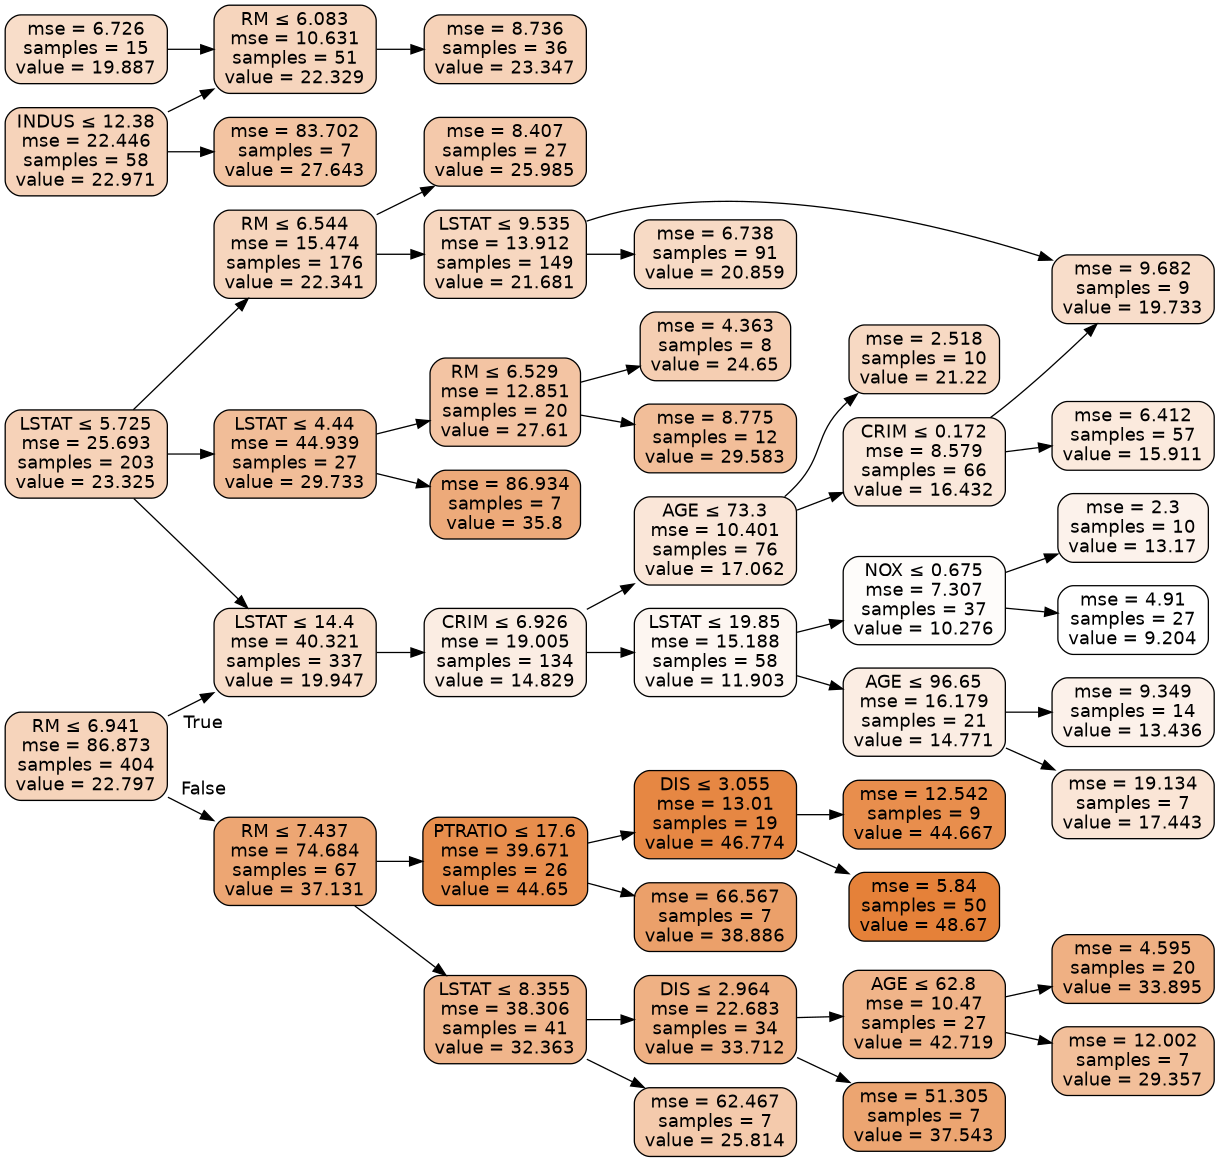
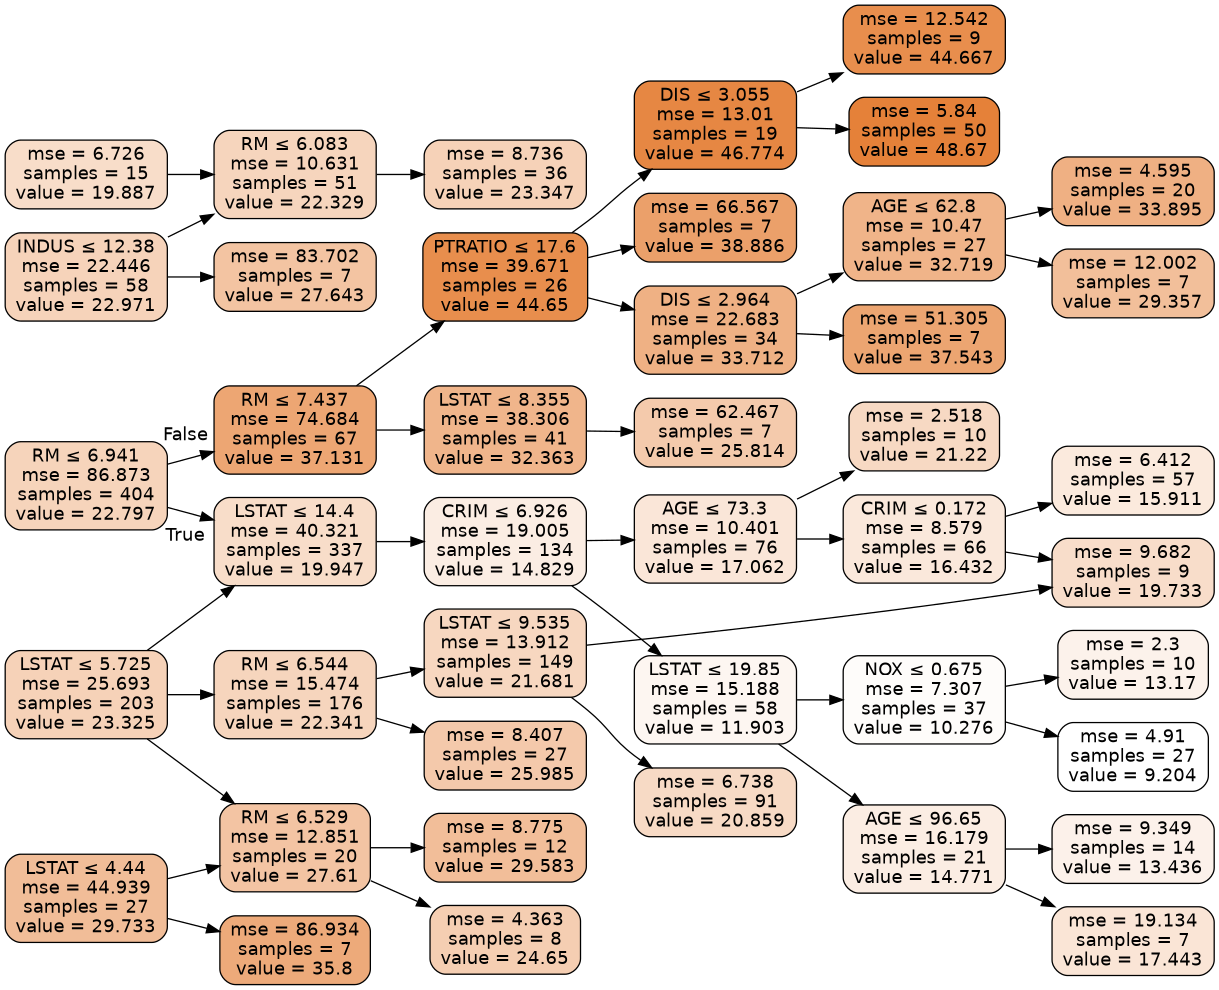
edge "LSTAT ≤ 5.725" -> "LSTAT ≤ 4.44": now "LSTAT ≤ 5.725" -> "RM ≤ 6.529"
edge "LSTAT ≤ 8.355" -> "DIS ≤ 2.964": now "PTRATIO ≤ 17.6" -> "DIS ≤ 2.964"
node "AGE ≤ 62.8": text "value = 42.719" -> "value = 32.719"
